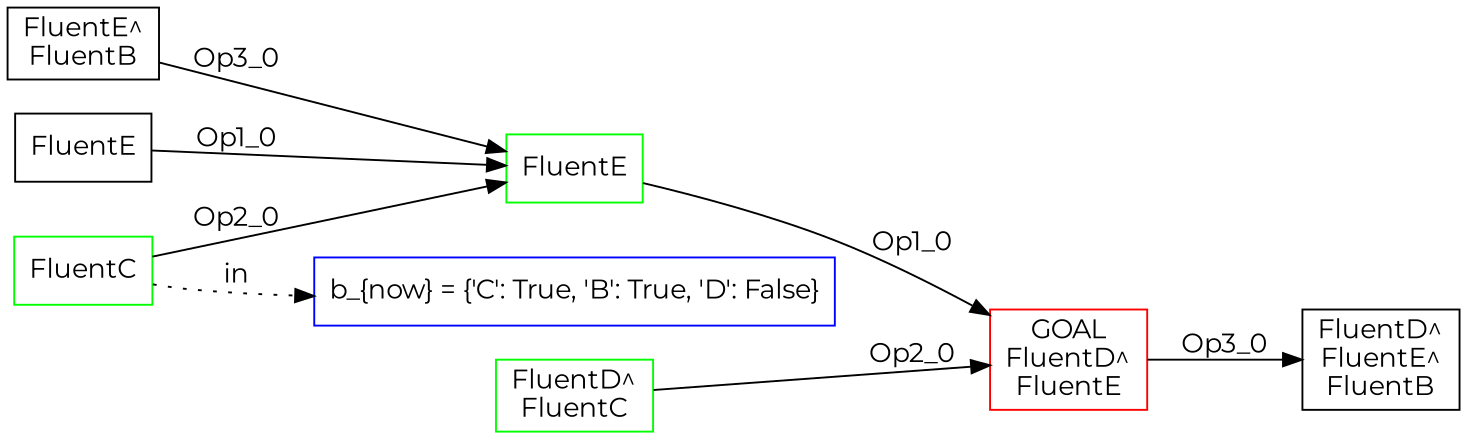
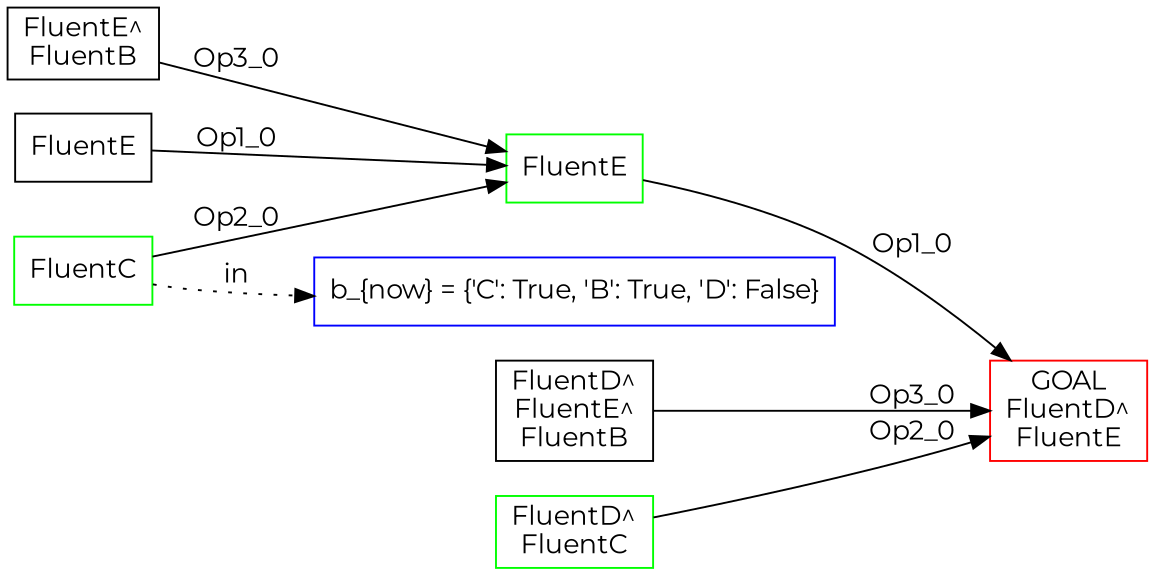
edge "GOAL FluentD^ FluentE" -> "FluentD^ FluentE^ FluentB": reversed
